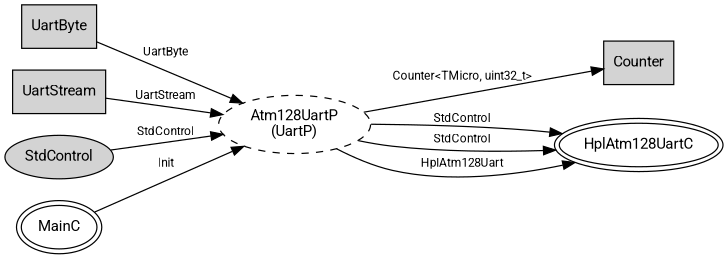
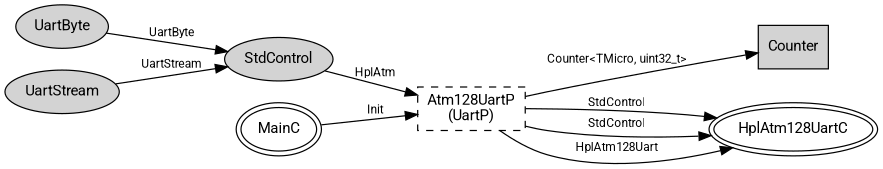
node "UartByte": shape box -> ellipse
edge "UartByte" -> "Atm128UartP (UartP)": now "UartByte" -> "StdControl"
node "UartStream": shape box -> ellipse
edge "UartStream" -> "Atm128UartP (UartP)": now "UartStream" -> "StdControl"
node "Atm128UartP (UartP)": shape ellipse -> box
edge "StdControl" -> "Atm128UartP (UartP)": label "StdControl" -> "HplAtm"
